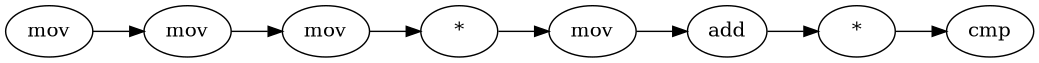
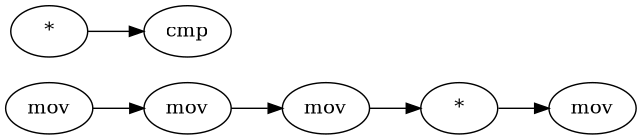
node "add": removed
